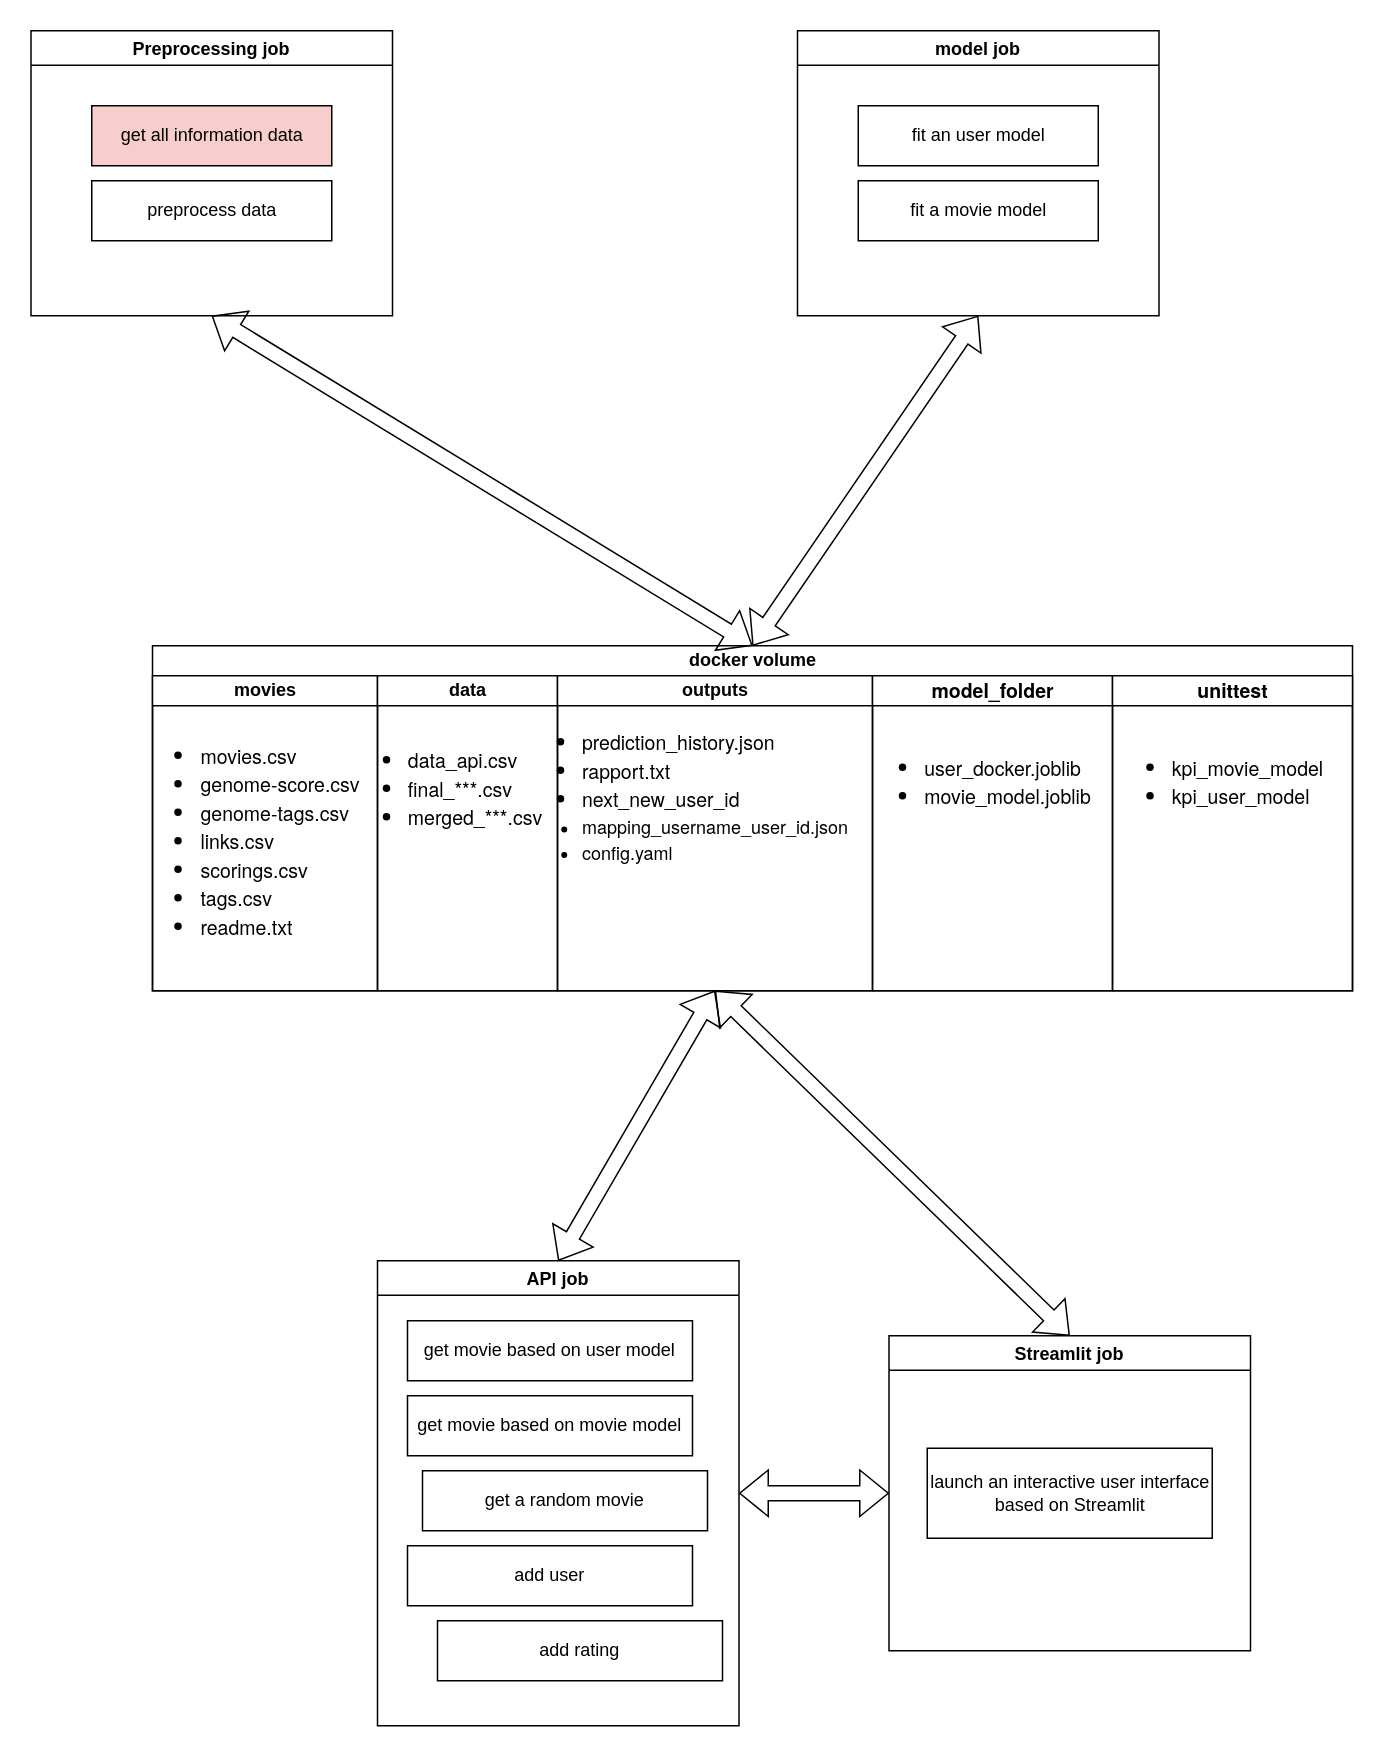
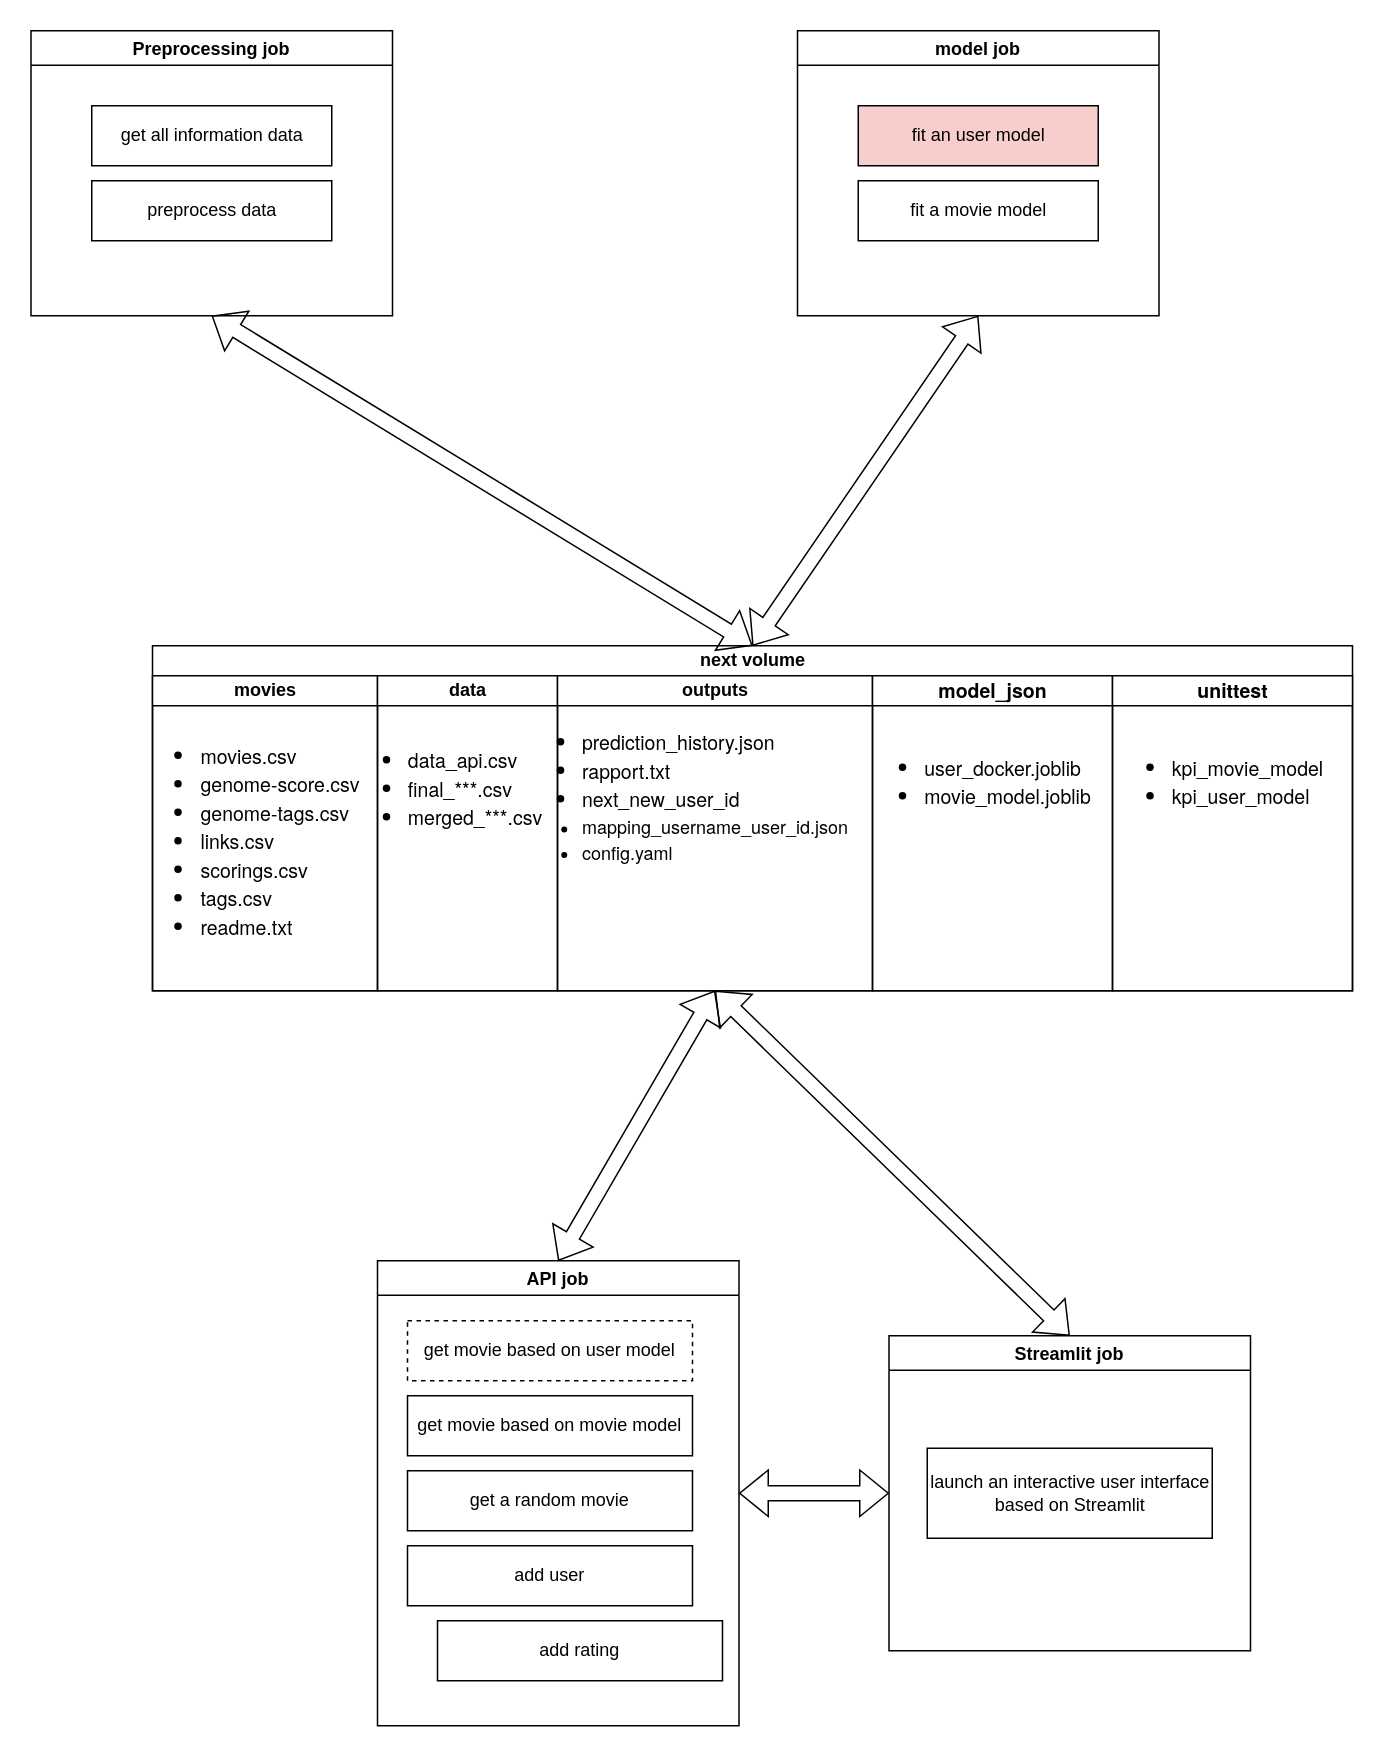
node "get all information data": fillcolor #f8cecc -> #ffffff
node "fit an user model": fillcolor #ffffff -> #f8cecc
node "docker volume": label "docker volume" -> "next volume"
node "model_folder": label "model_folder" -> "model_json"
node "get movie based on user model": style solid -> dashed
node "get a random movie": moved (565, 1501) -> (550, 1501)
